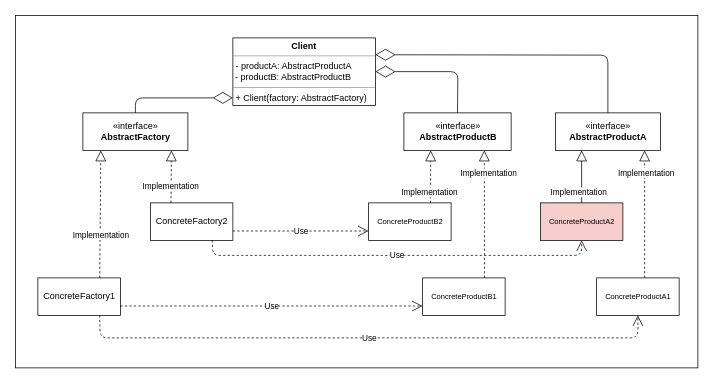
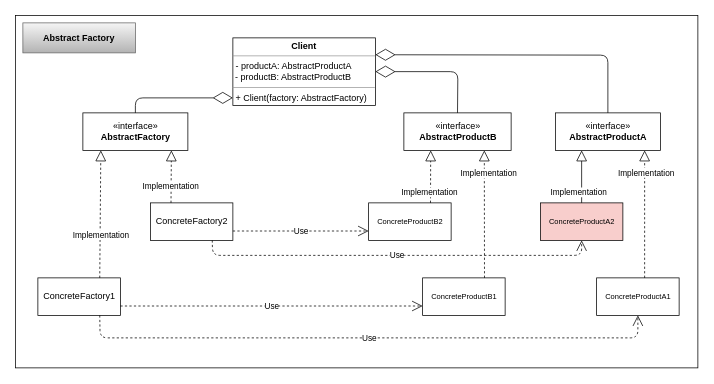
node "Abstract Factory": added
